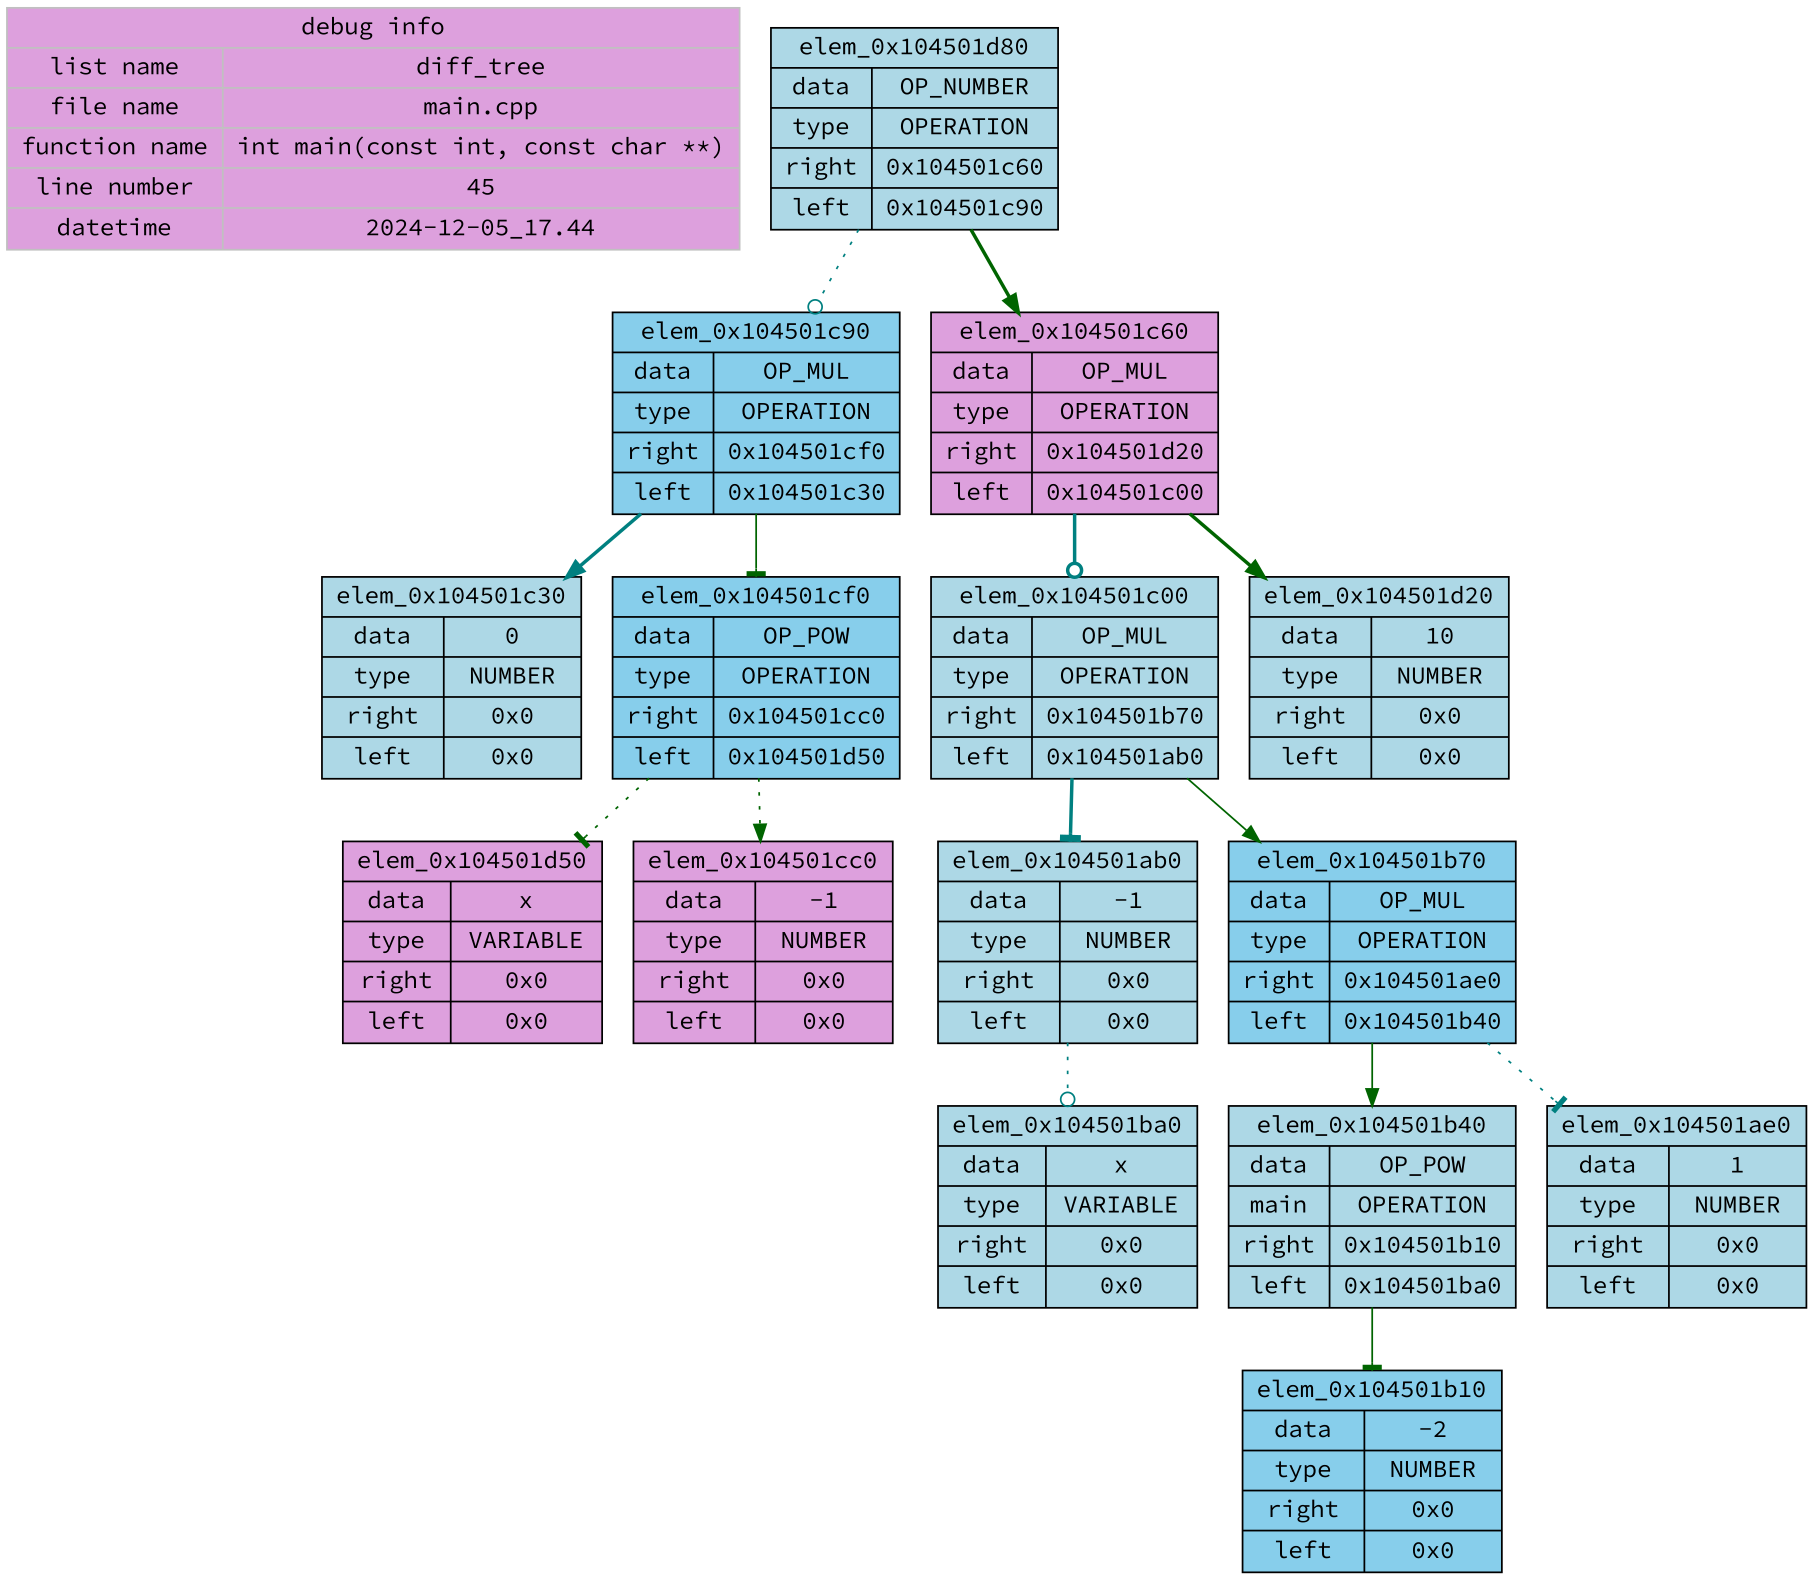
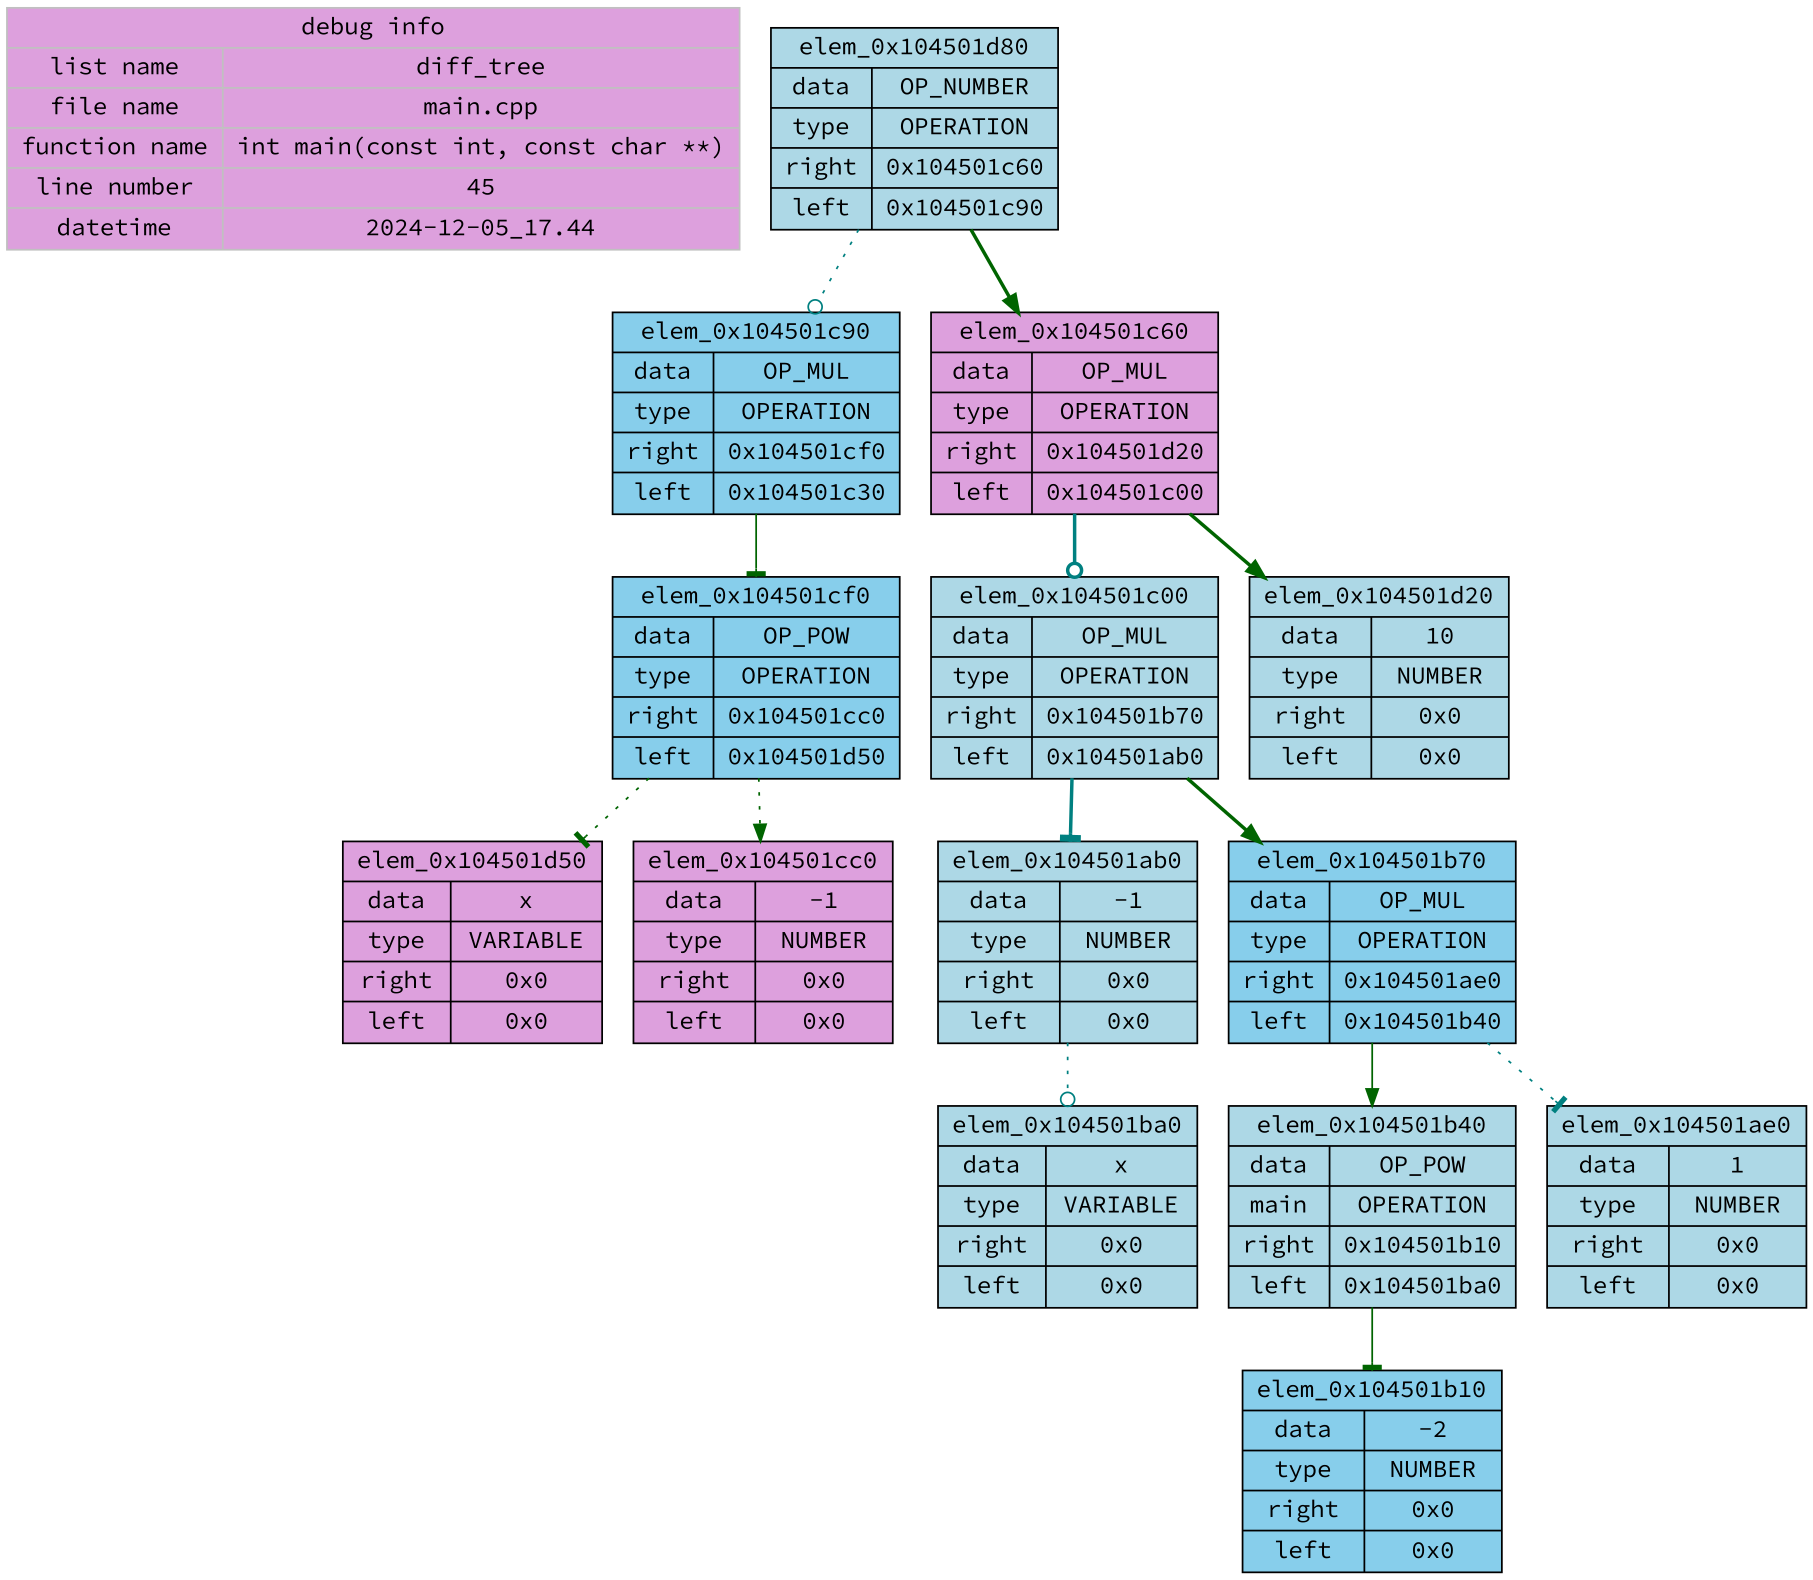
node "elem_0x104501c30": removed
edge "elem_0x104501c00" -> "elem_0x104501b70": style solid -> bold
